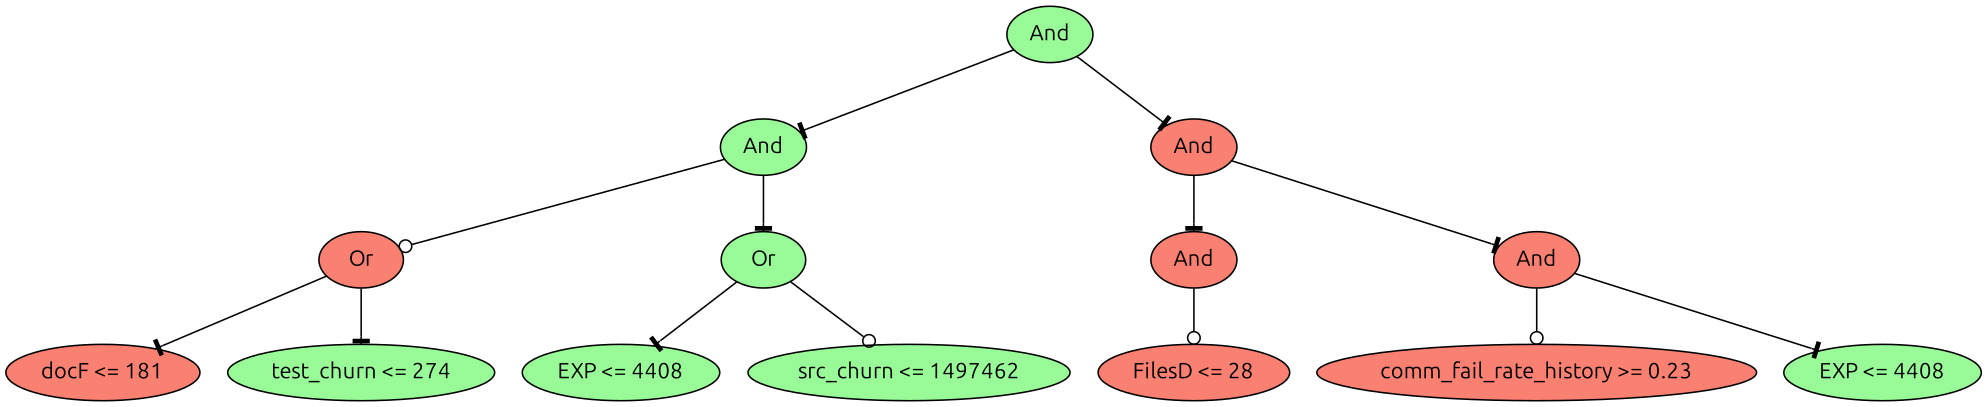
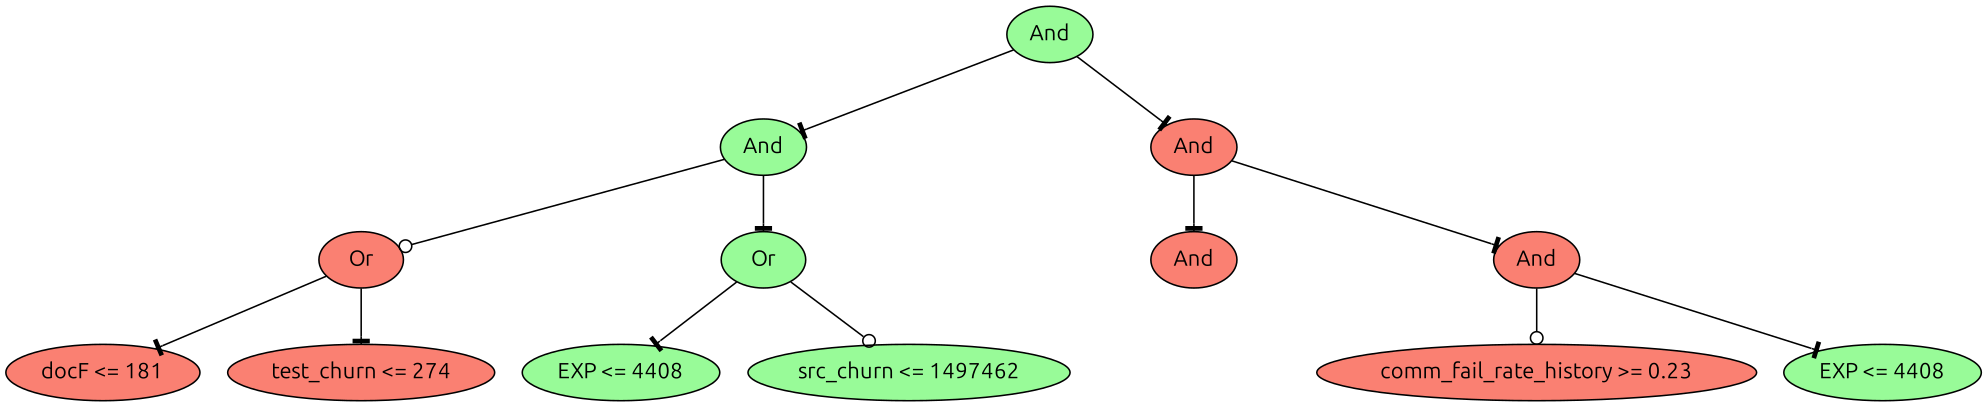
node "test_churn <= 274": fillcolor palegreen -> salmon
node "FilesD <= 28": removed
